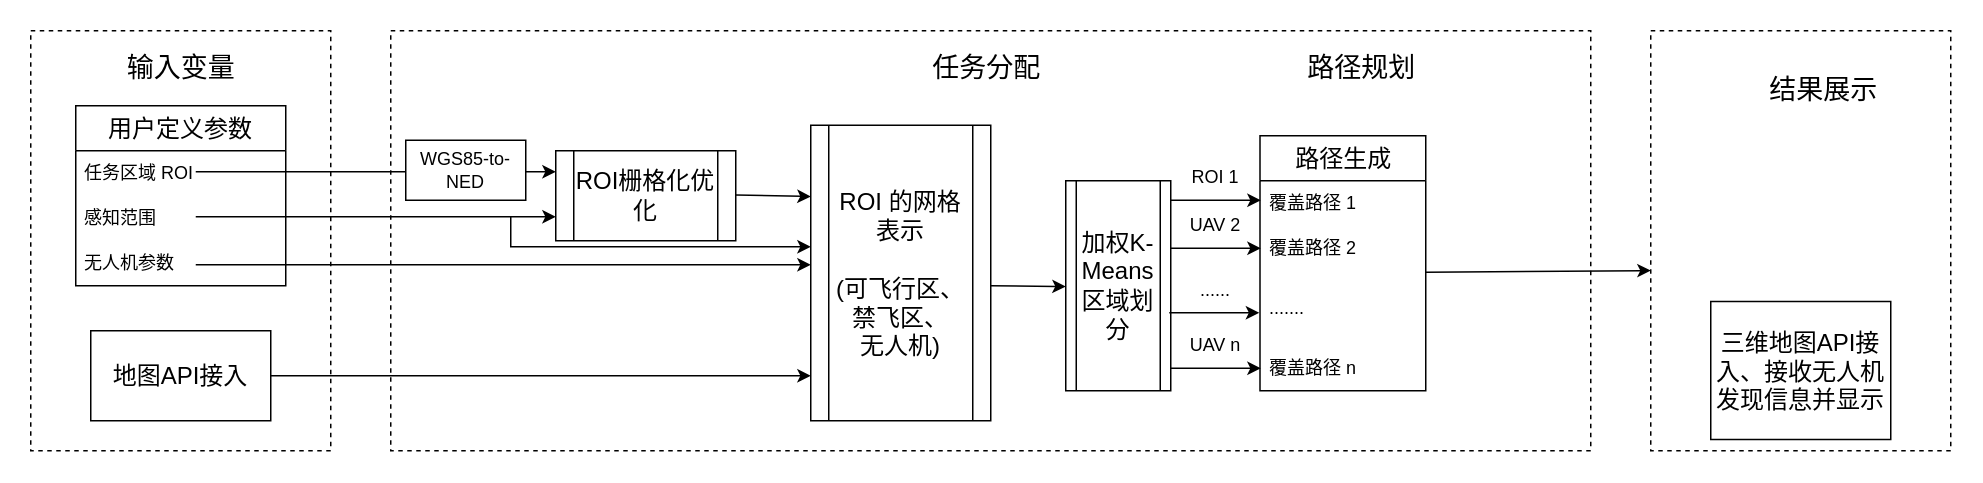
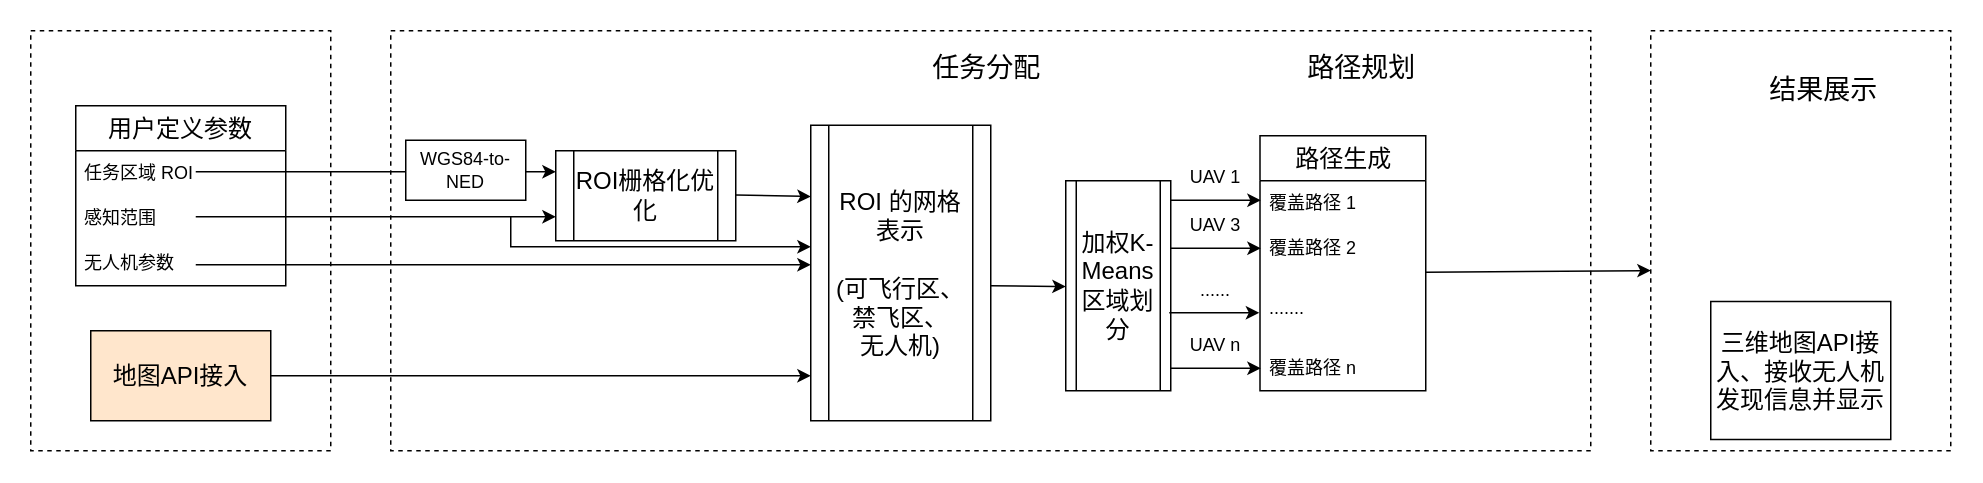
node "输入变量": removed
node "WGS85-to-NED": label "WGS85-to-NED" -> "WGS84-to-NED"
node "ROI 1": label "ROI 1" -> "UAV 1"
node "UAV 2": label "UAV 2" -> "UAV 3"
node "地图API接入": fillcolor #ffffff -> #ffe6cc
